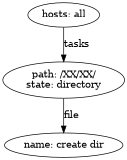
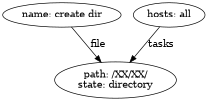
edge "path: /XX/XX/ state: directory" -> "name: create dir": reversed
